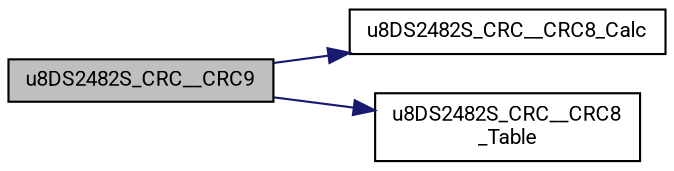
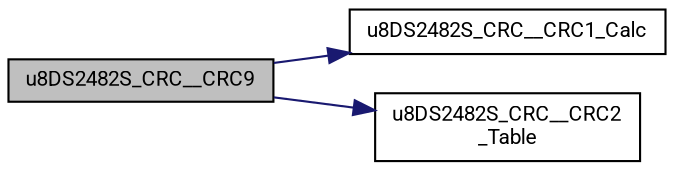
node "u8DS2482S_CRC__CRC8_Calc": label "u8DS2482S_CRC__CRC8_Calc" -> "u8DS2482S_CRC__CRC1_Calc"
node "u8DS2482S_CRC__CRC8 _Table": label "u8DS2482S_CRC__CRC8 _Table" -> "u8DS2482S_CRC__CRC2 _Table"
